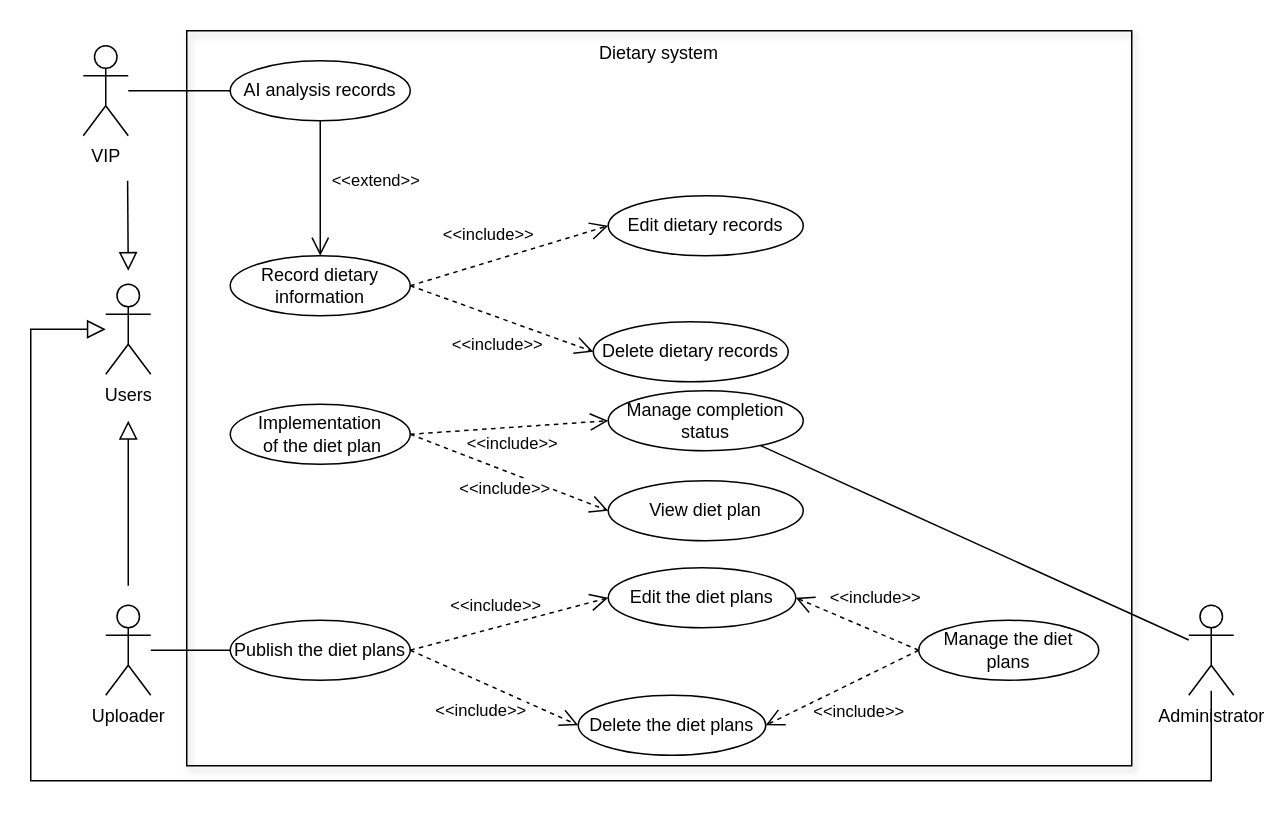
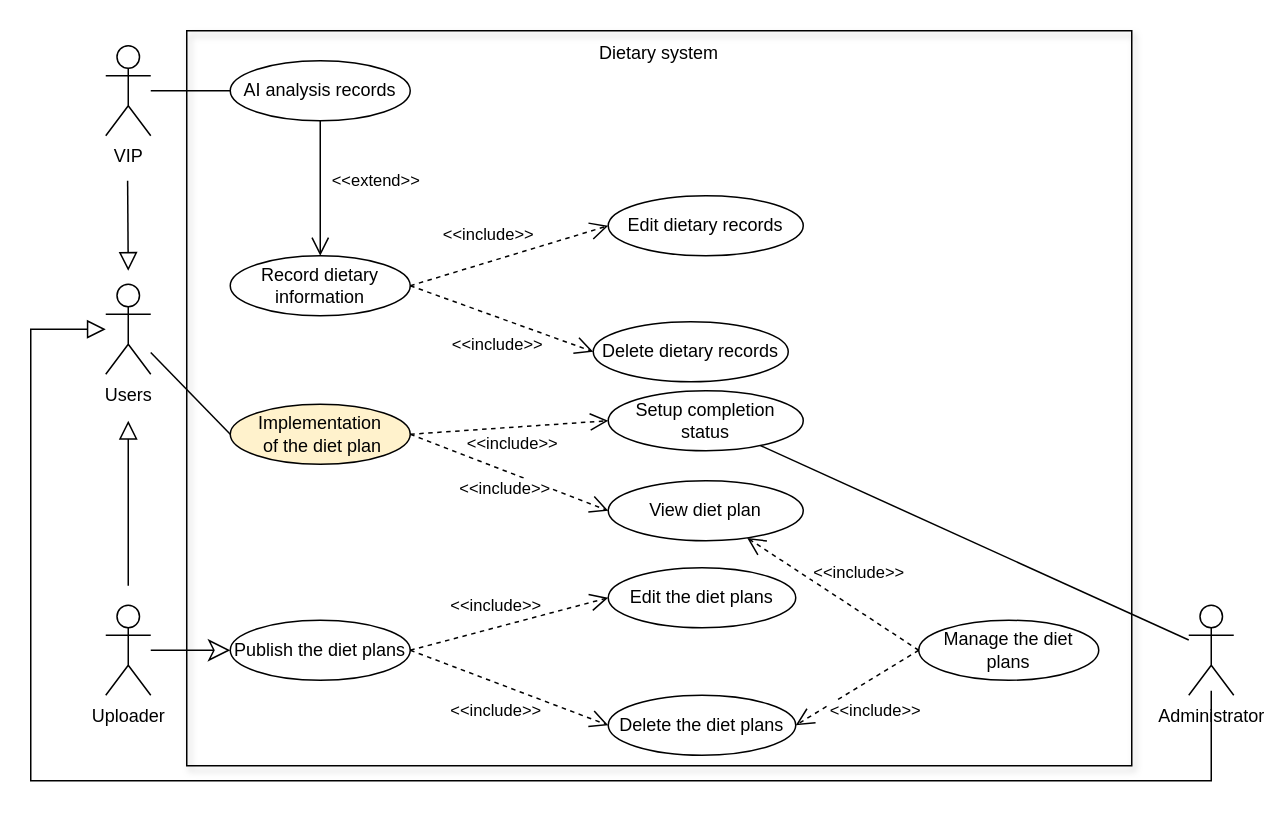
node "VIP": moved (106, 91) -> (128, 91)
edge "Users" -- "Implementation of the diet plan": added
node "Manage completion status": label "Manage completion status" -> "Setup completion status"
node "Implementation of the diet plan": fillcolor #ffffff -> #fff2cc
edge "Manage the diet plans" -> "Edit the diet plans": now "Manage the diet plans" -> "View diet plan"
edge "Uploader" -- "Publish the diet plans": arrowhead none -> classic
node "Delete the diet plans": moved (672, 725) -> (702, 725)
